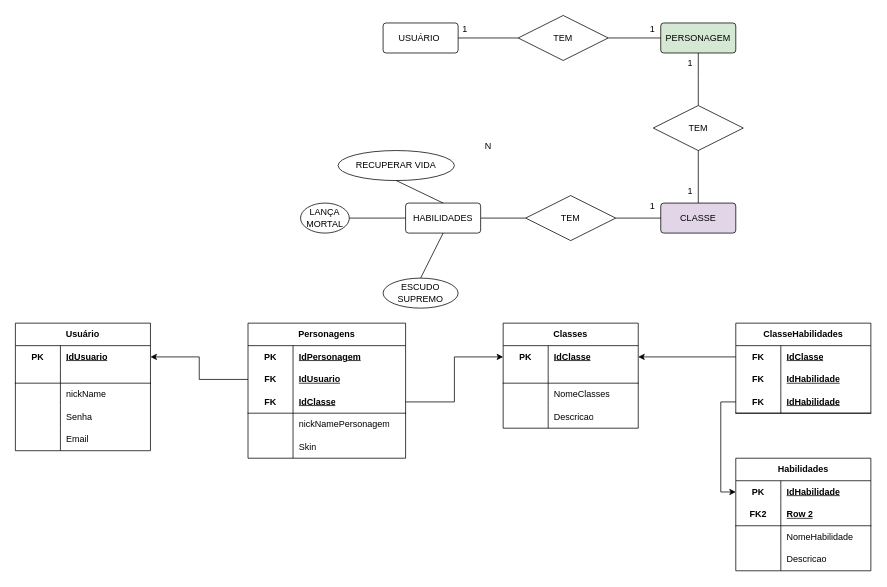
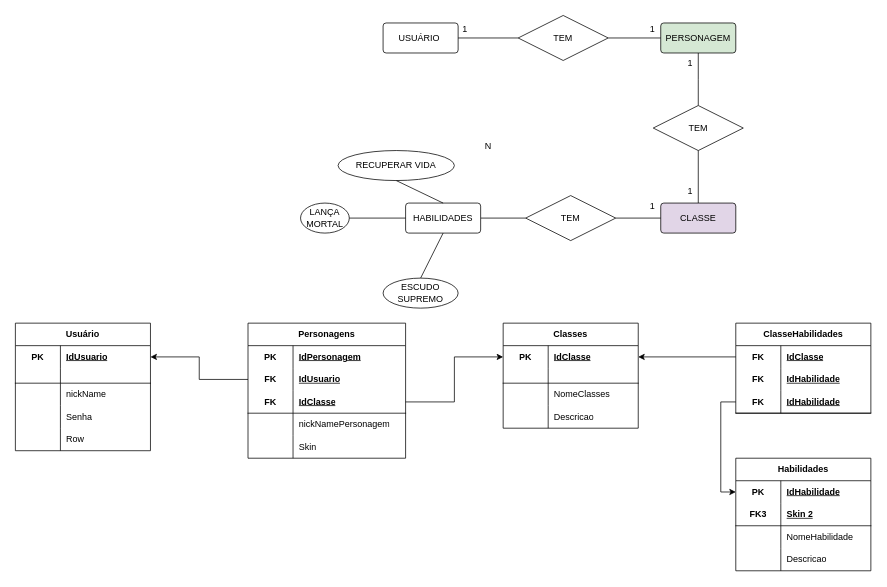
node "Email": label "Email" -> "Row"
node "FK2": label "FK2" -> "FK3"
node "Row 2": label "Row 2" -> "Skin 2"
